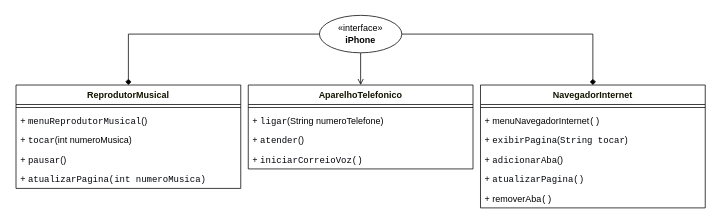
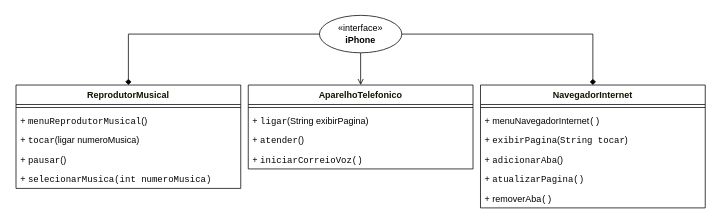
node "+ ligar(String numeroTelefone)": label "+ ligar(String numeroTelefone)" -> "+ ligar(String exibirPagina)"
node "+ tocar(int numeroMusica)": label "+ tocar(int numeroMusica)" -> "+ tocar(ligar numeroMusica)"
node "+ atualizarPagina(int numeroMusica)": label "+ atualizarPagina(int numeroMusica)" -> "+ selecionarMusica(int numeroMusica)"
